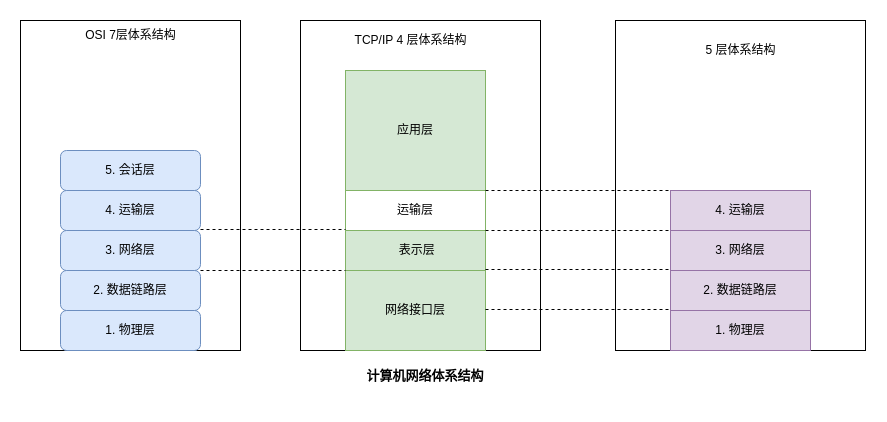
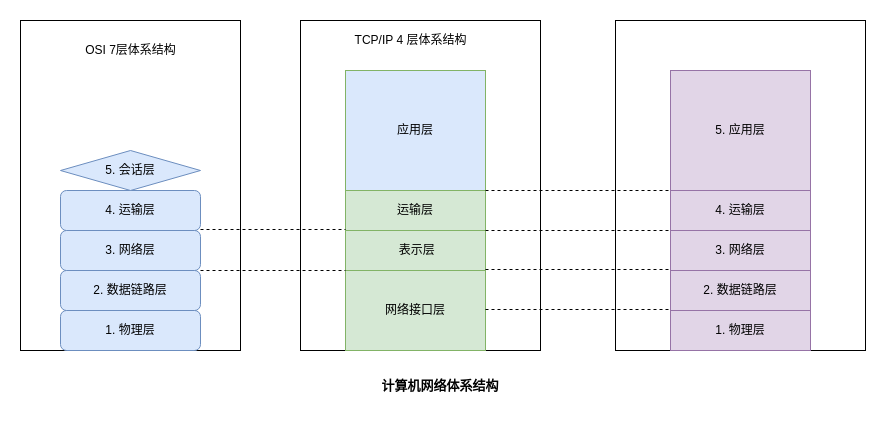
node "OSI 7层体系结构": moved (131, 36) -> (131, 51)
node "5 层体系结构": removed
node "应用层": fillcolor #d5e8d4 -> #dae8fc
node "5. 应用层": added
node "5. 会话层": shape rounded rectangle -> diamond
node "运输层": fillcolor #ffffff -> #d5e8d4
node "计算机网络体系结构": moved (426, 376) -> (441, 386)
